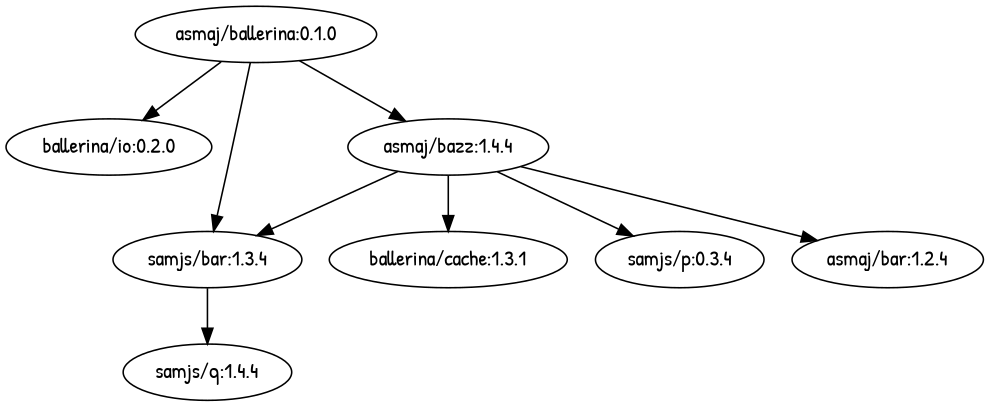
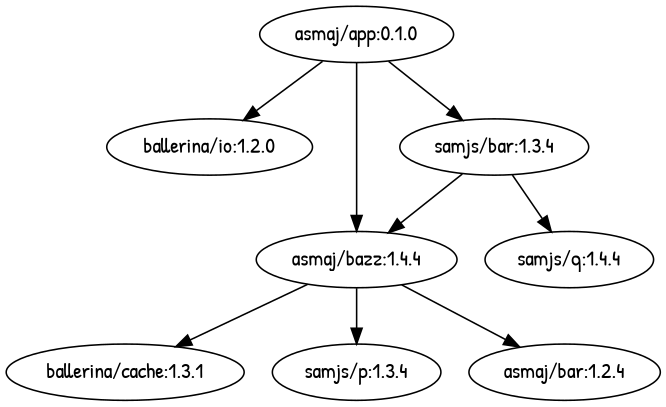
node "asmaj/ballerina:0.1.0": label "asmaj/ballerina:0.1.0" -> "asmaj/app:0.1.0"
node "ballerina/io:0.2.0": label "ballerina/io:0.2.0" -> "ballerina/io:1.2.0"
edge "asmaj/bazz:1.4.4" -> "samjs/bar:1.3.4": reversed
node "samjs/p:0.3.4": label "samjs/p:0.3.4" -> "samjs/p:1.3.4"
